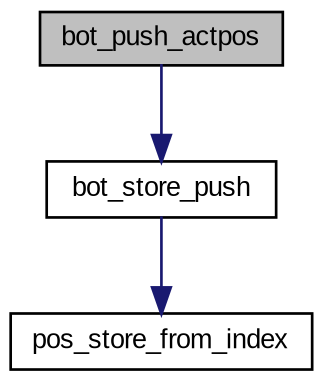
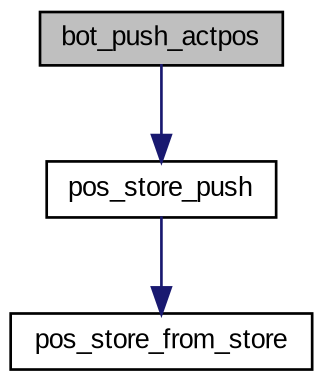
node "bot_store_push": label "bot_store_push" -> "pos_store_push"
node "pos_store_from_index": label "pos_store_from_index" -> "pos_store_from_store"
